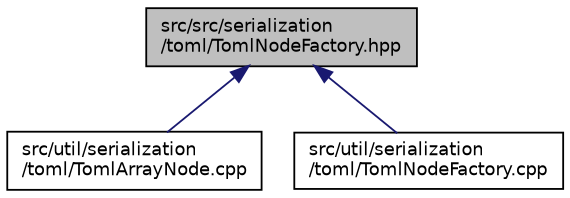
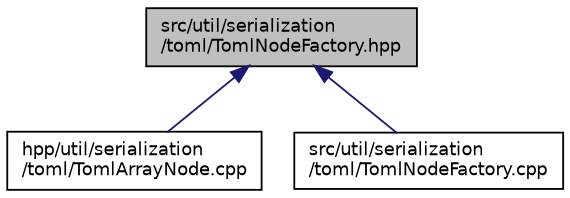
node "src/src/serialization /toml/TomlNodeFactory.hpp": label "src/src/serialization /toml/TomlNodeFactory.hpp" -> "src/util/serialization /toml/TomlNodeFactory.hpp"
node "src/util/serialization /toml/TomlArrayNode.cpp": label "src/util/serialization /toml/TomlArrayNode.cpp" -> "hpp/util/serialization /toml/TomlArrayNode.cpp"
